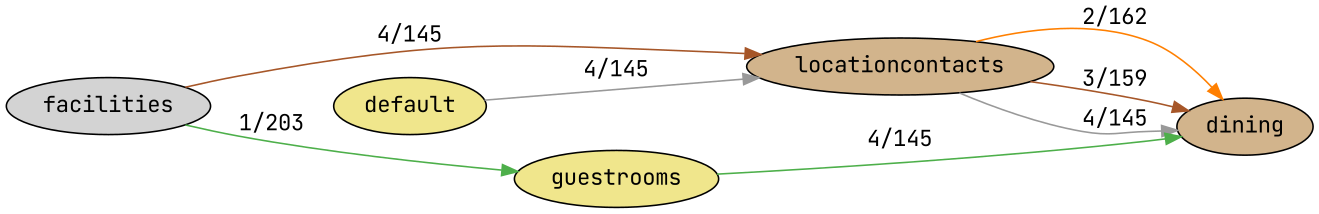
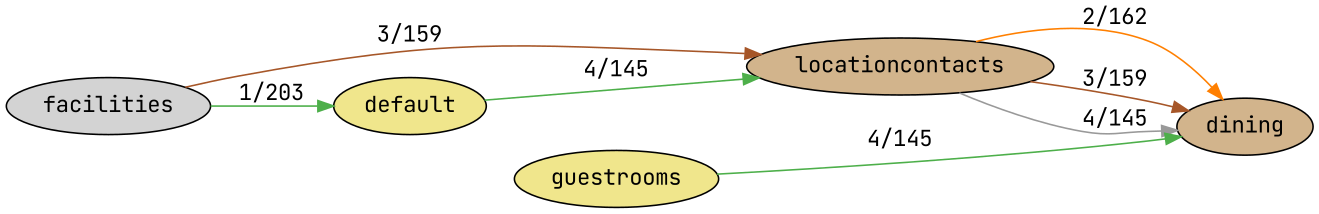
edge "facilities" -> "locationcontacts": label "4/145" -> "3/159"
edge "default" -> "locationcontacts": color #999999 -> #4daf4a
edge "facilities" -> "guestrooms": now "facilities" -> "default"
